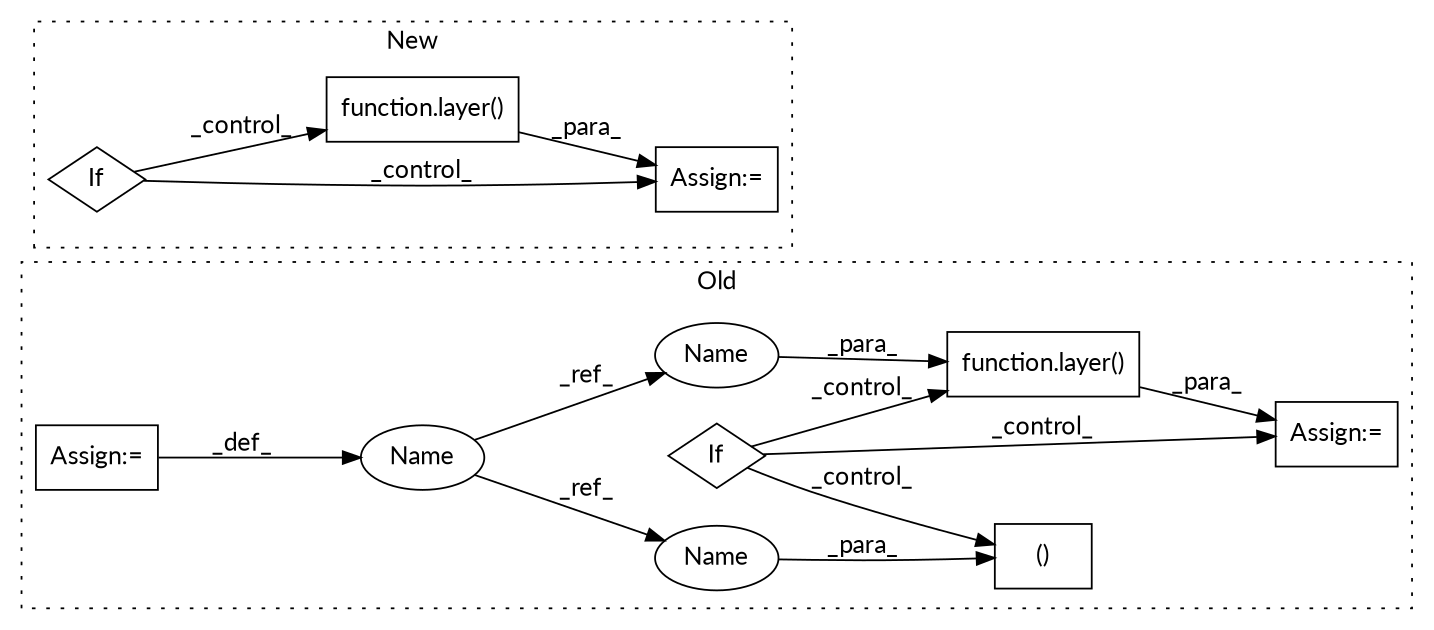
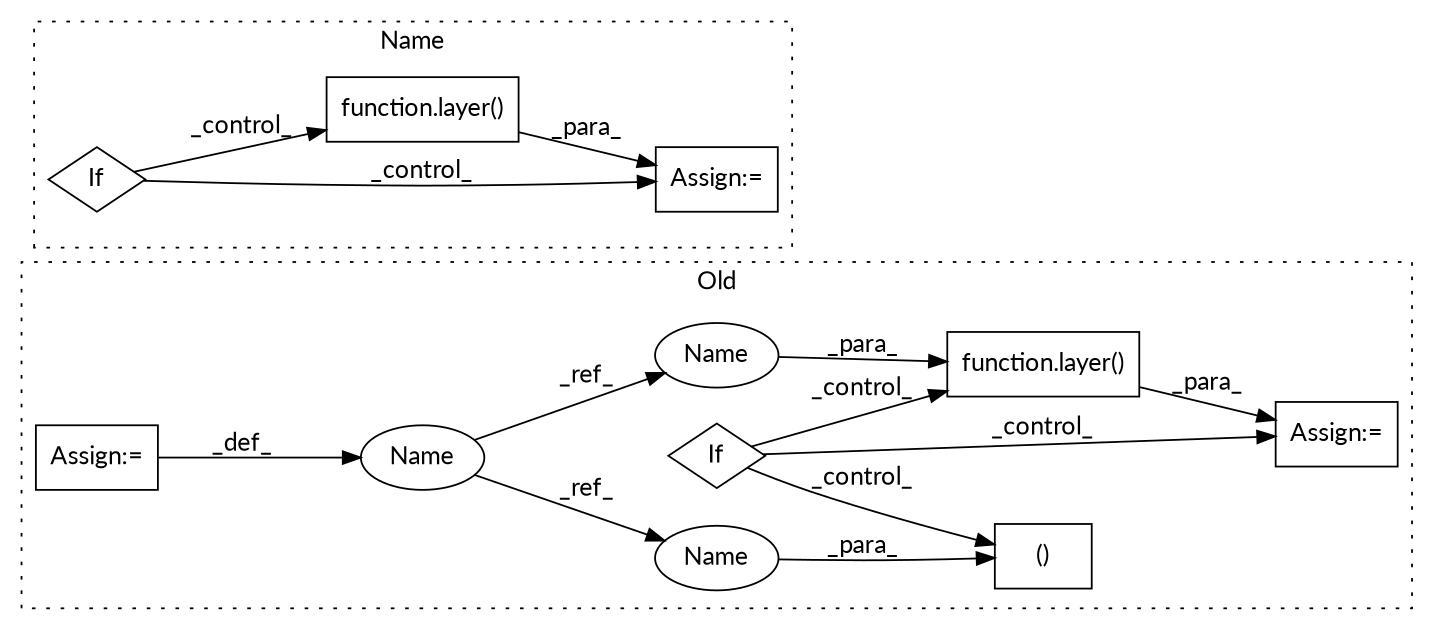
cluster "New": label "New" -> "Name"
